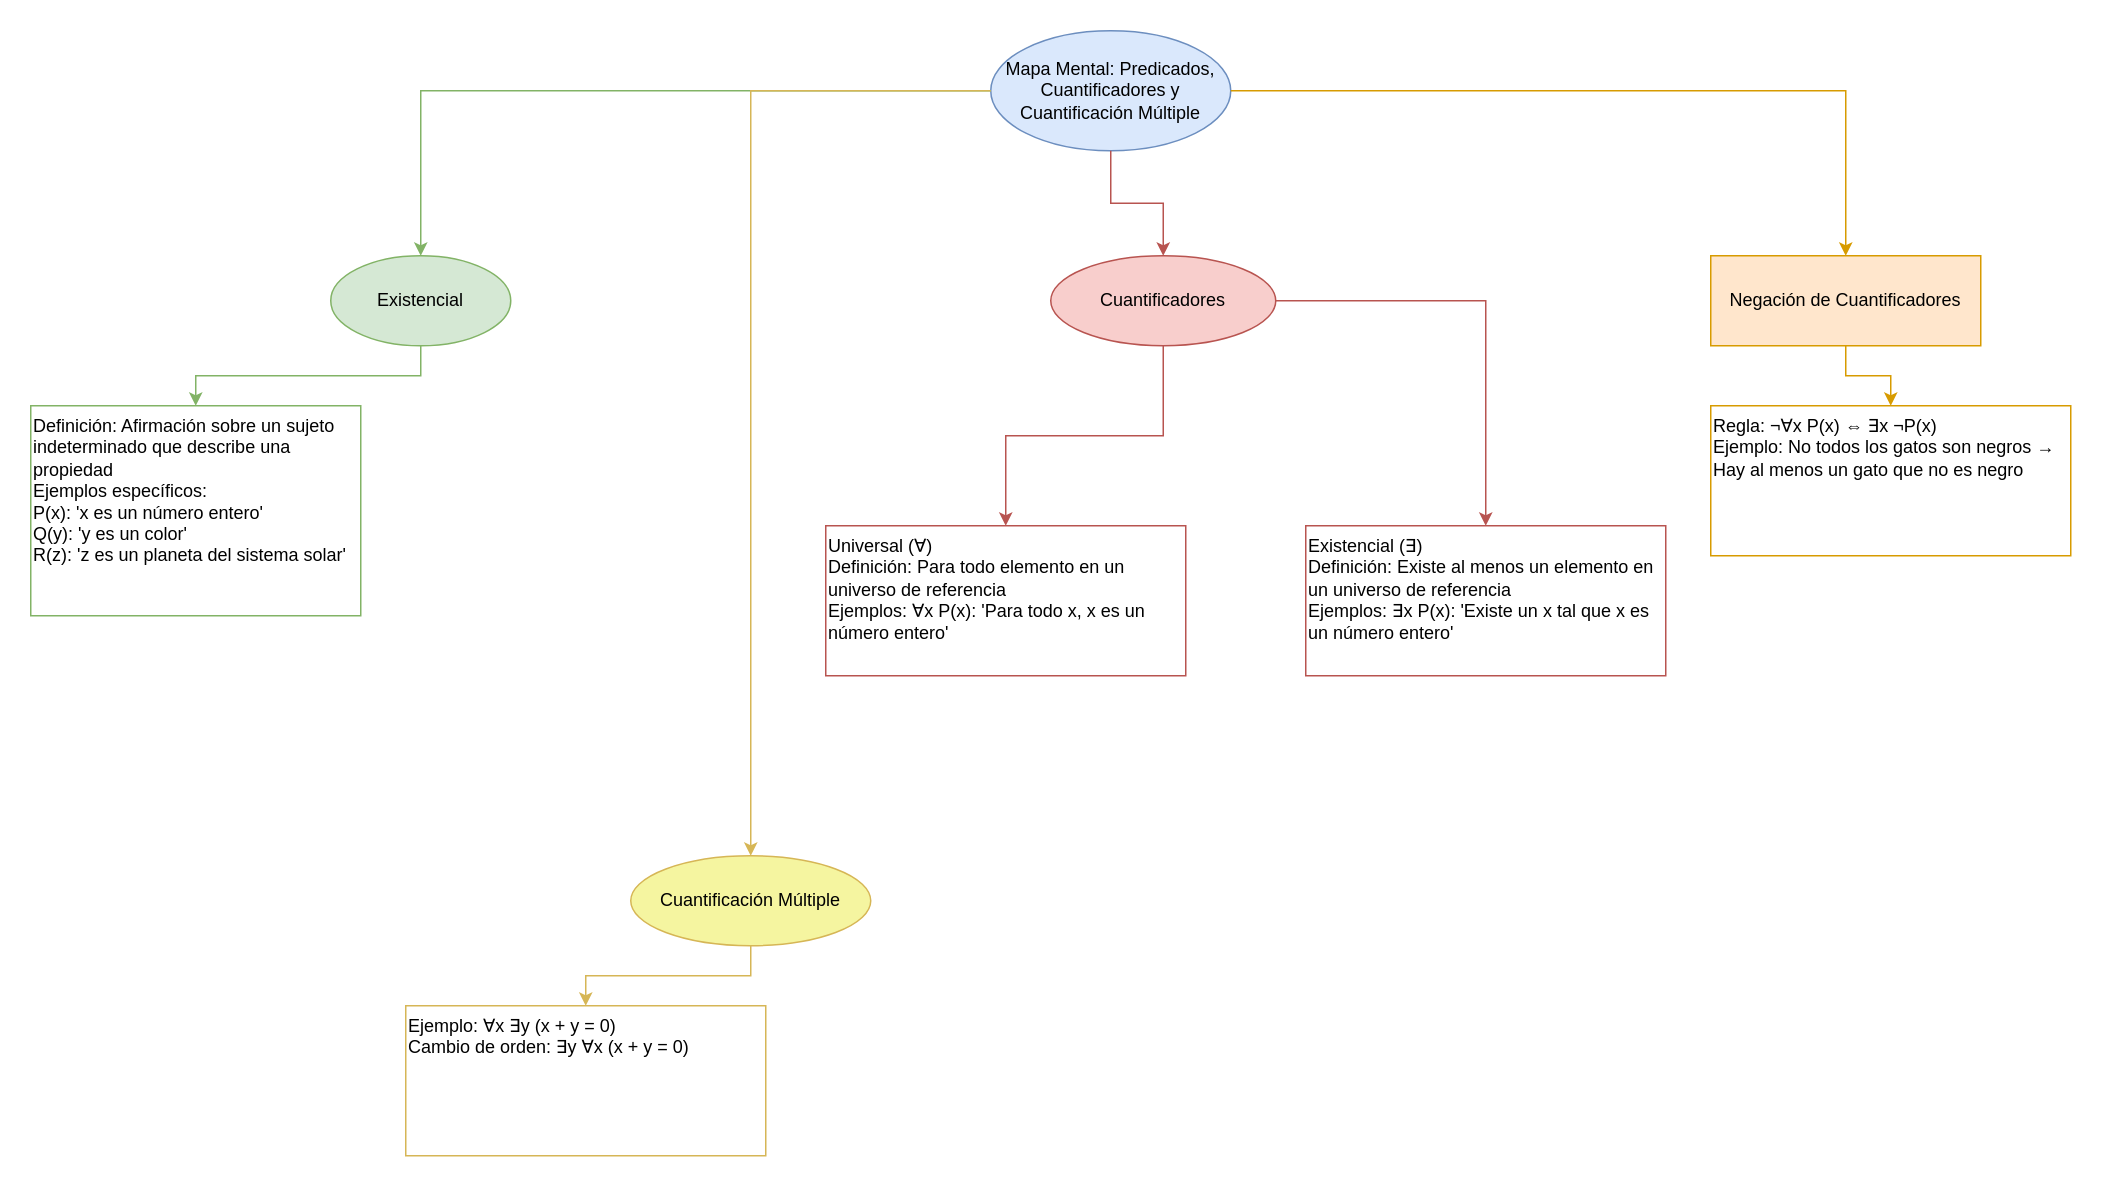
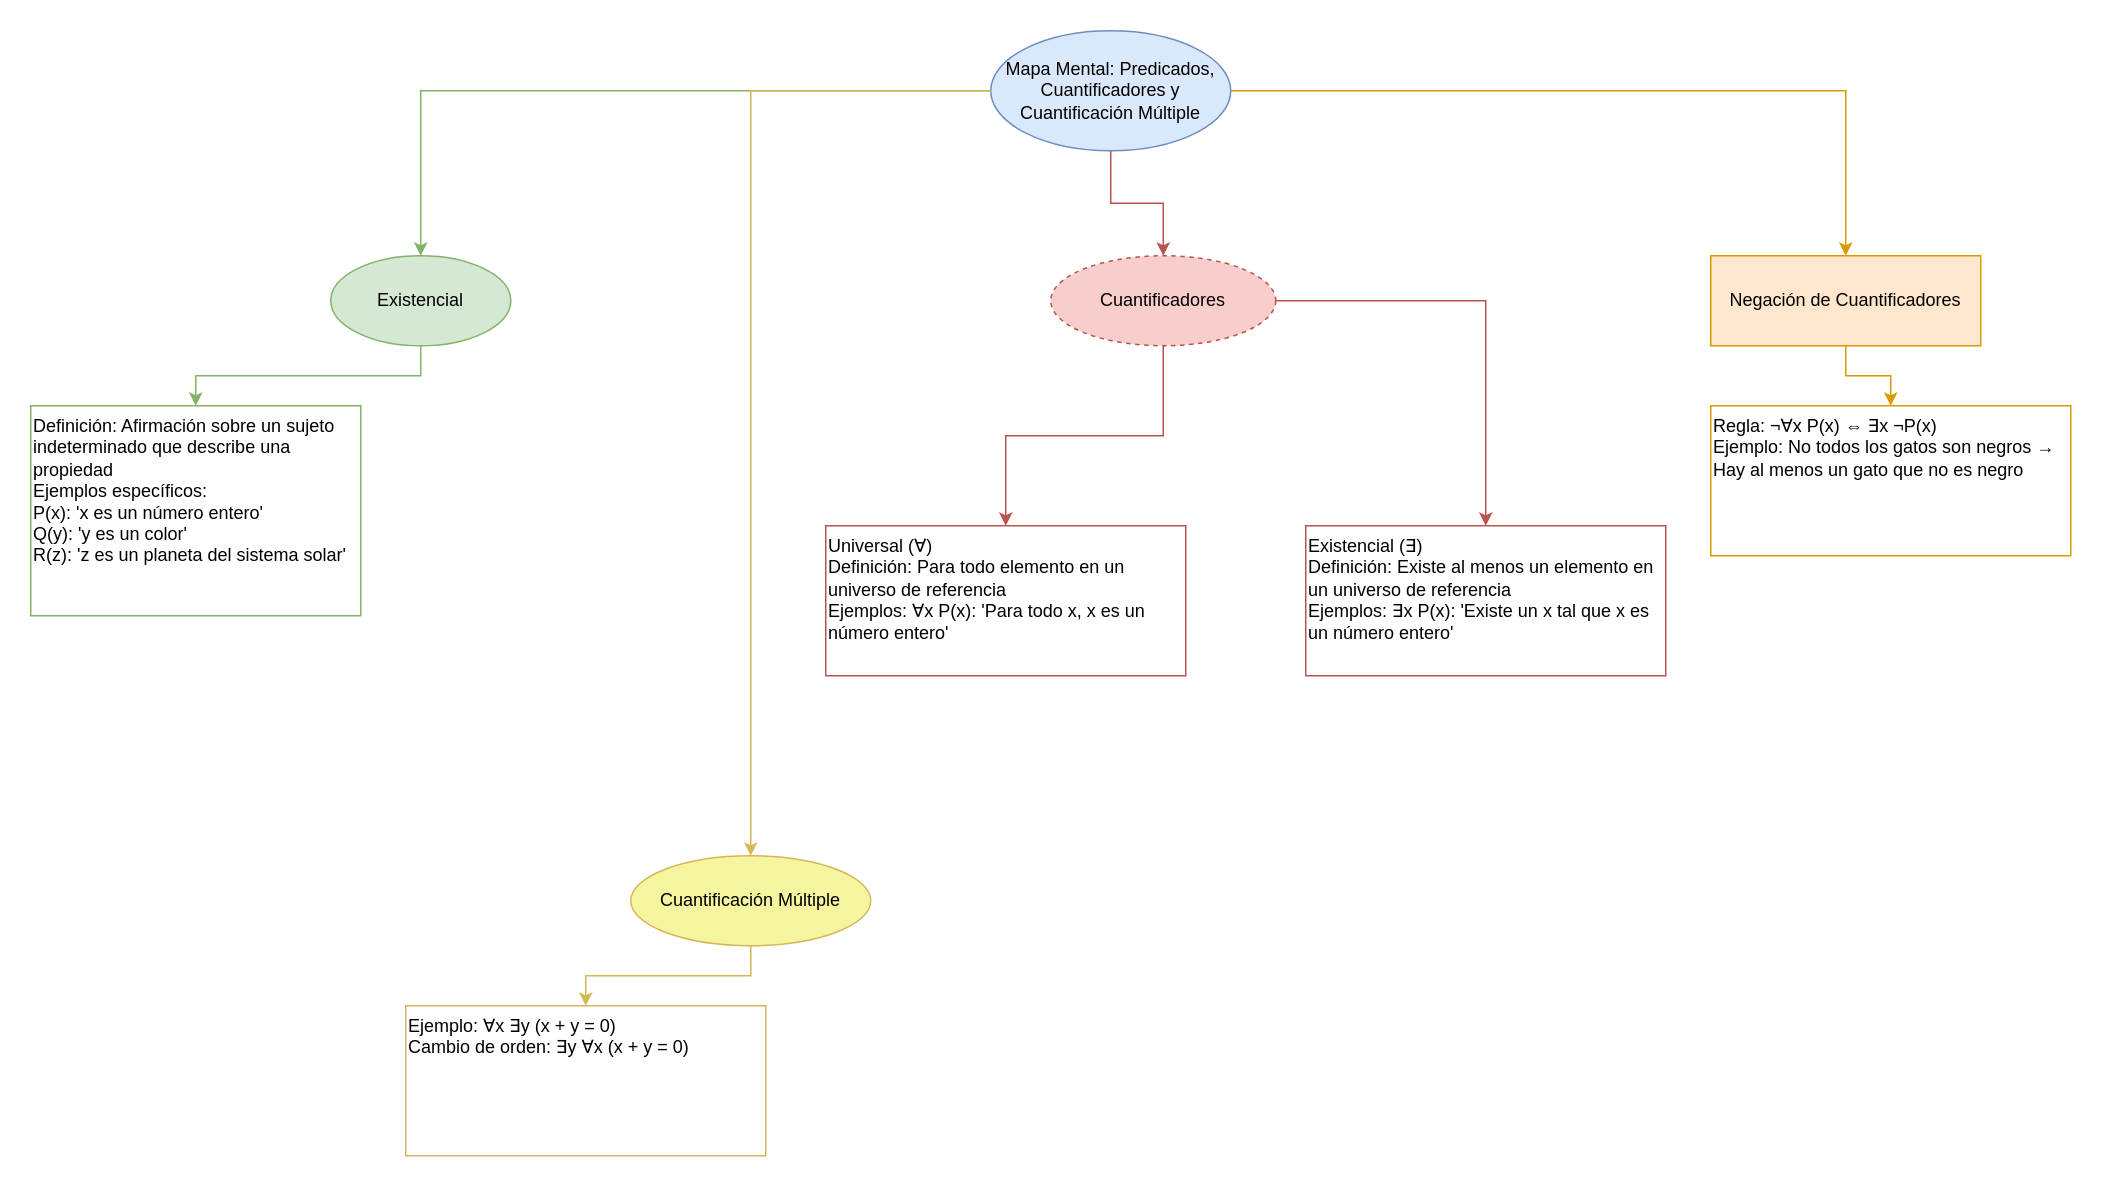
node "Cuantificadores": style solid -> dashed
